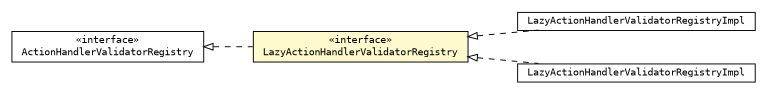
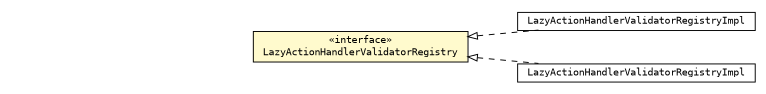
node "ActionHandlerValidatorRegistry": removed
